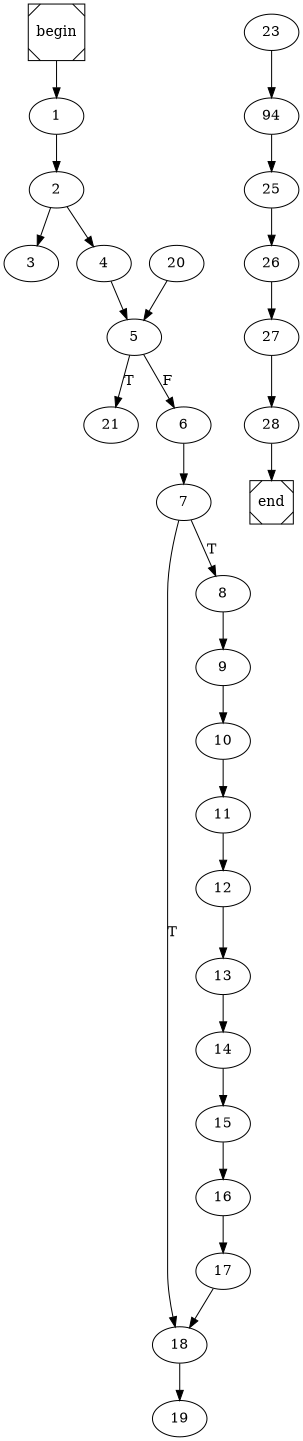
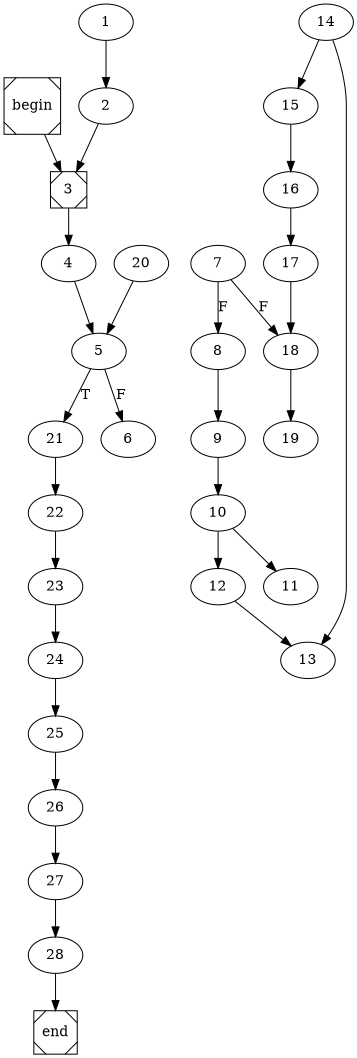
edge "begin" -> "1": now "begin" -> "3"
node "94": label "94" -> "24"
edge "2" -> "4": now "3" -> "4"
node "3": shape ellipse -> Msquare
edge "6" -> "7": removed
node "22": added
edge "7" -> "8": label "T" -> "F"
edge "11" -> "12": now "10" -> "12"
edge "7" -> "18": label "T" -> "F"
edge "13" -> "14": reversed
